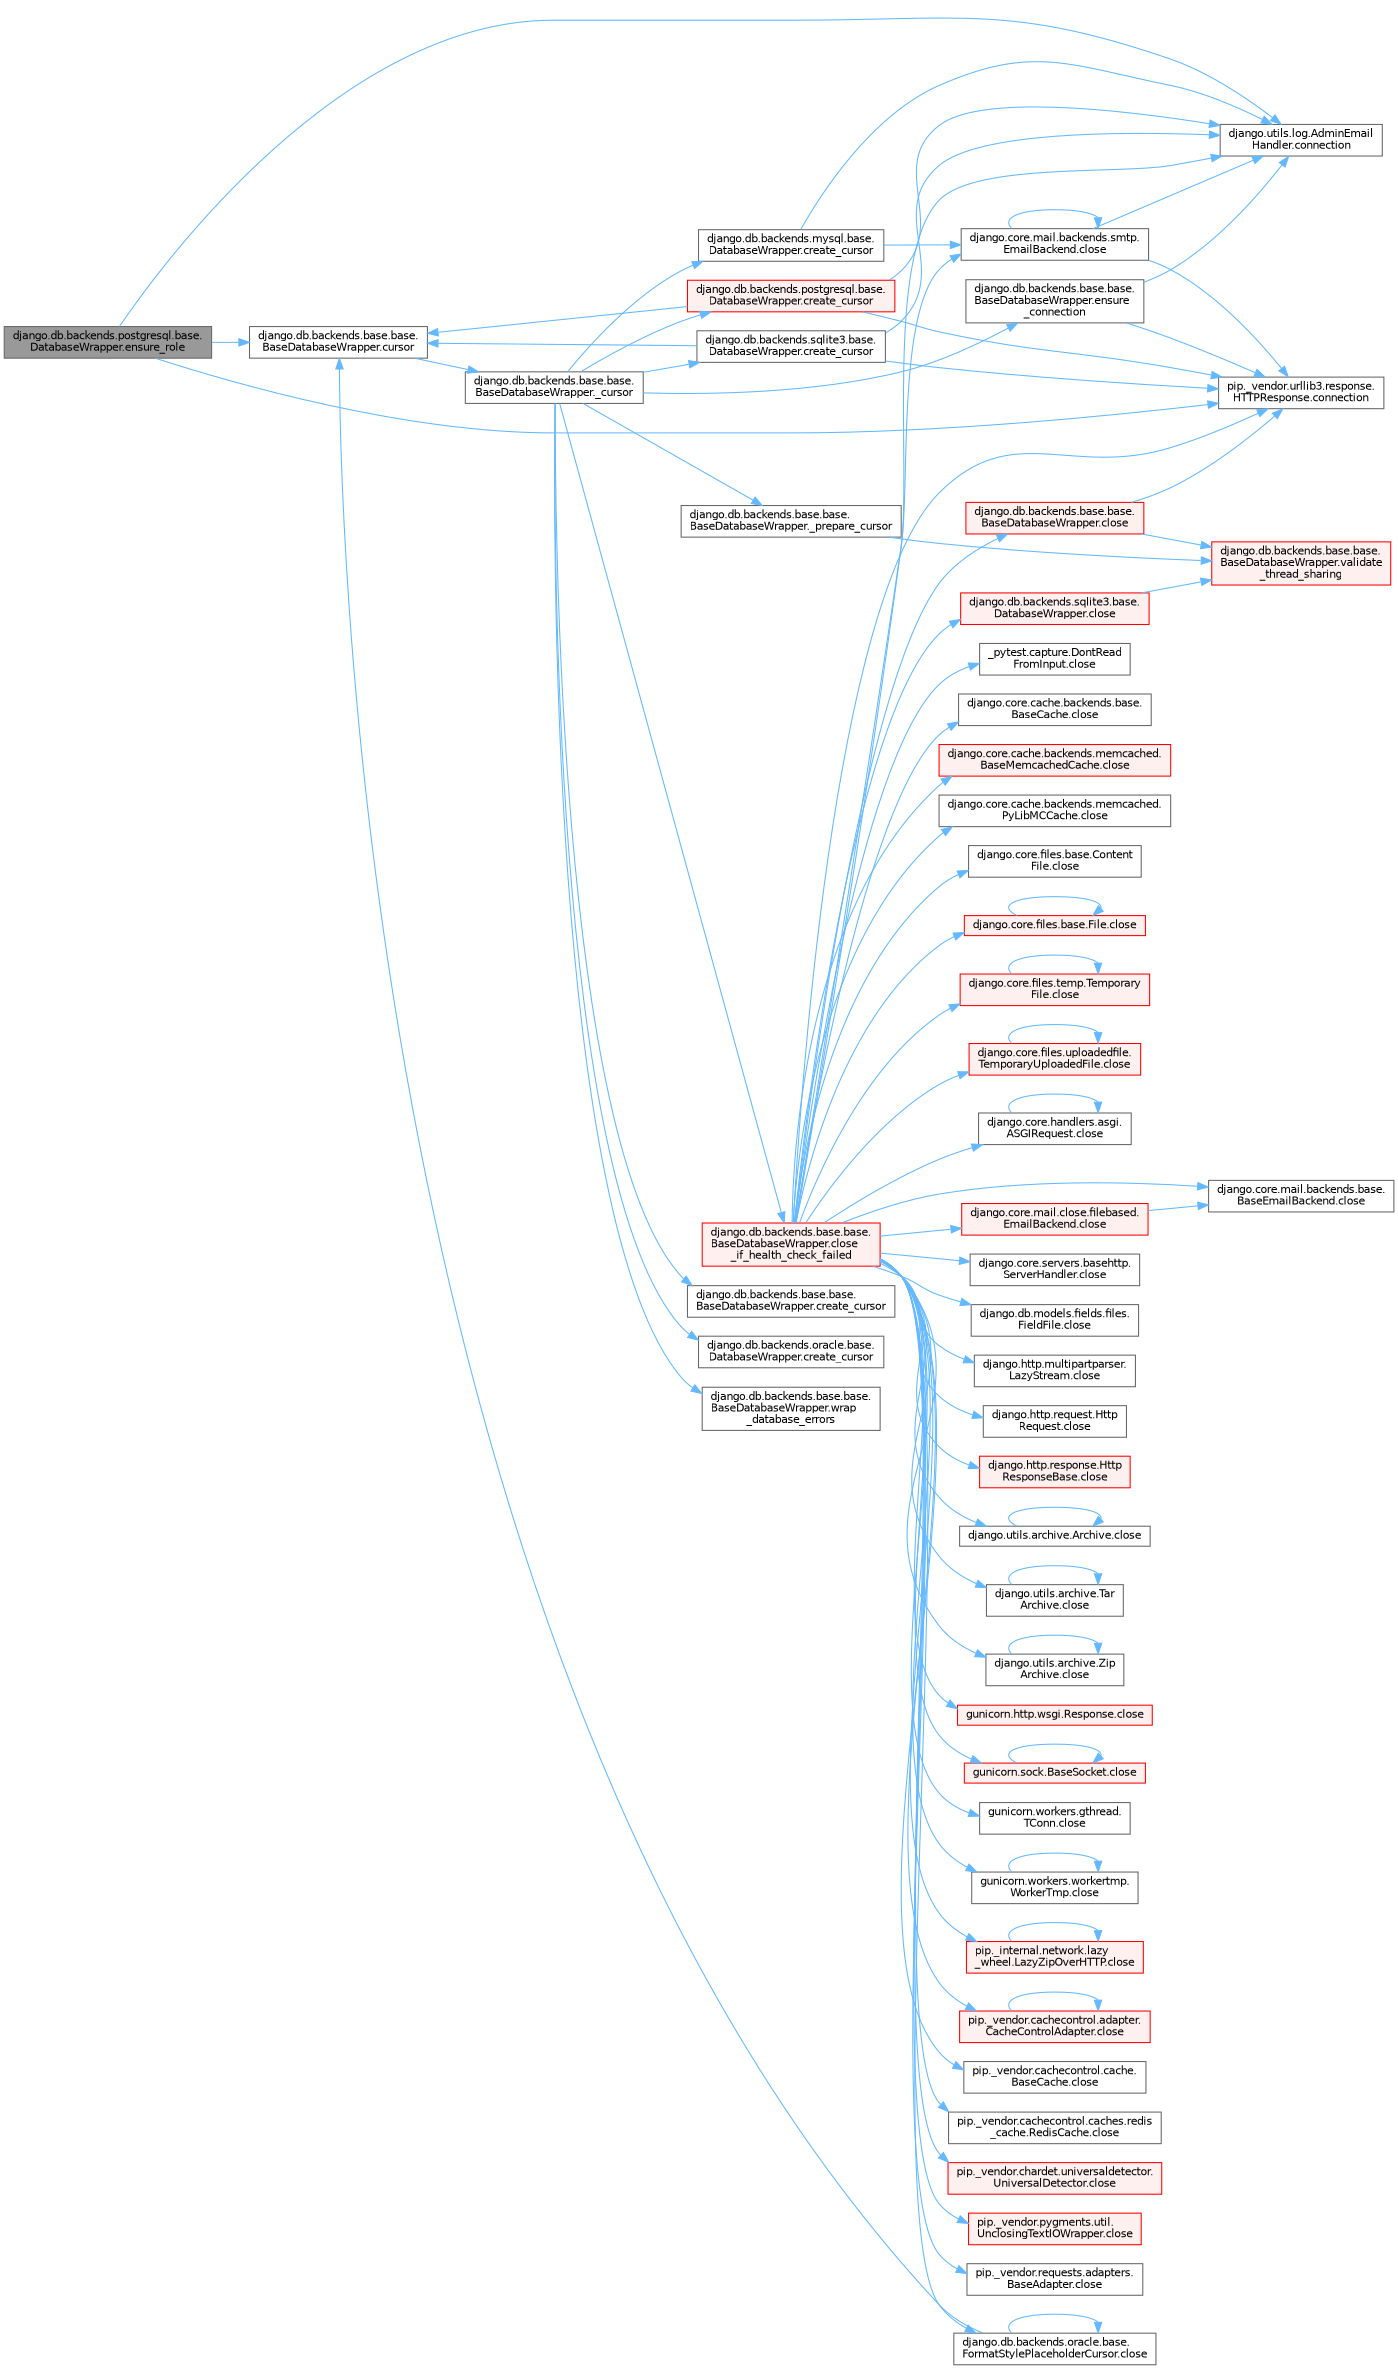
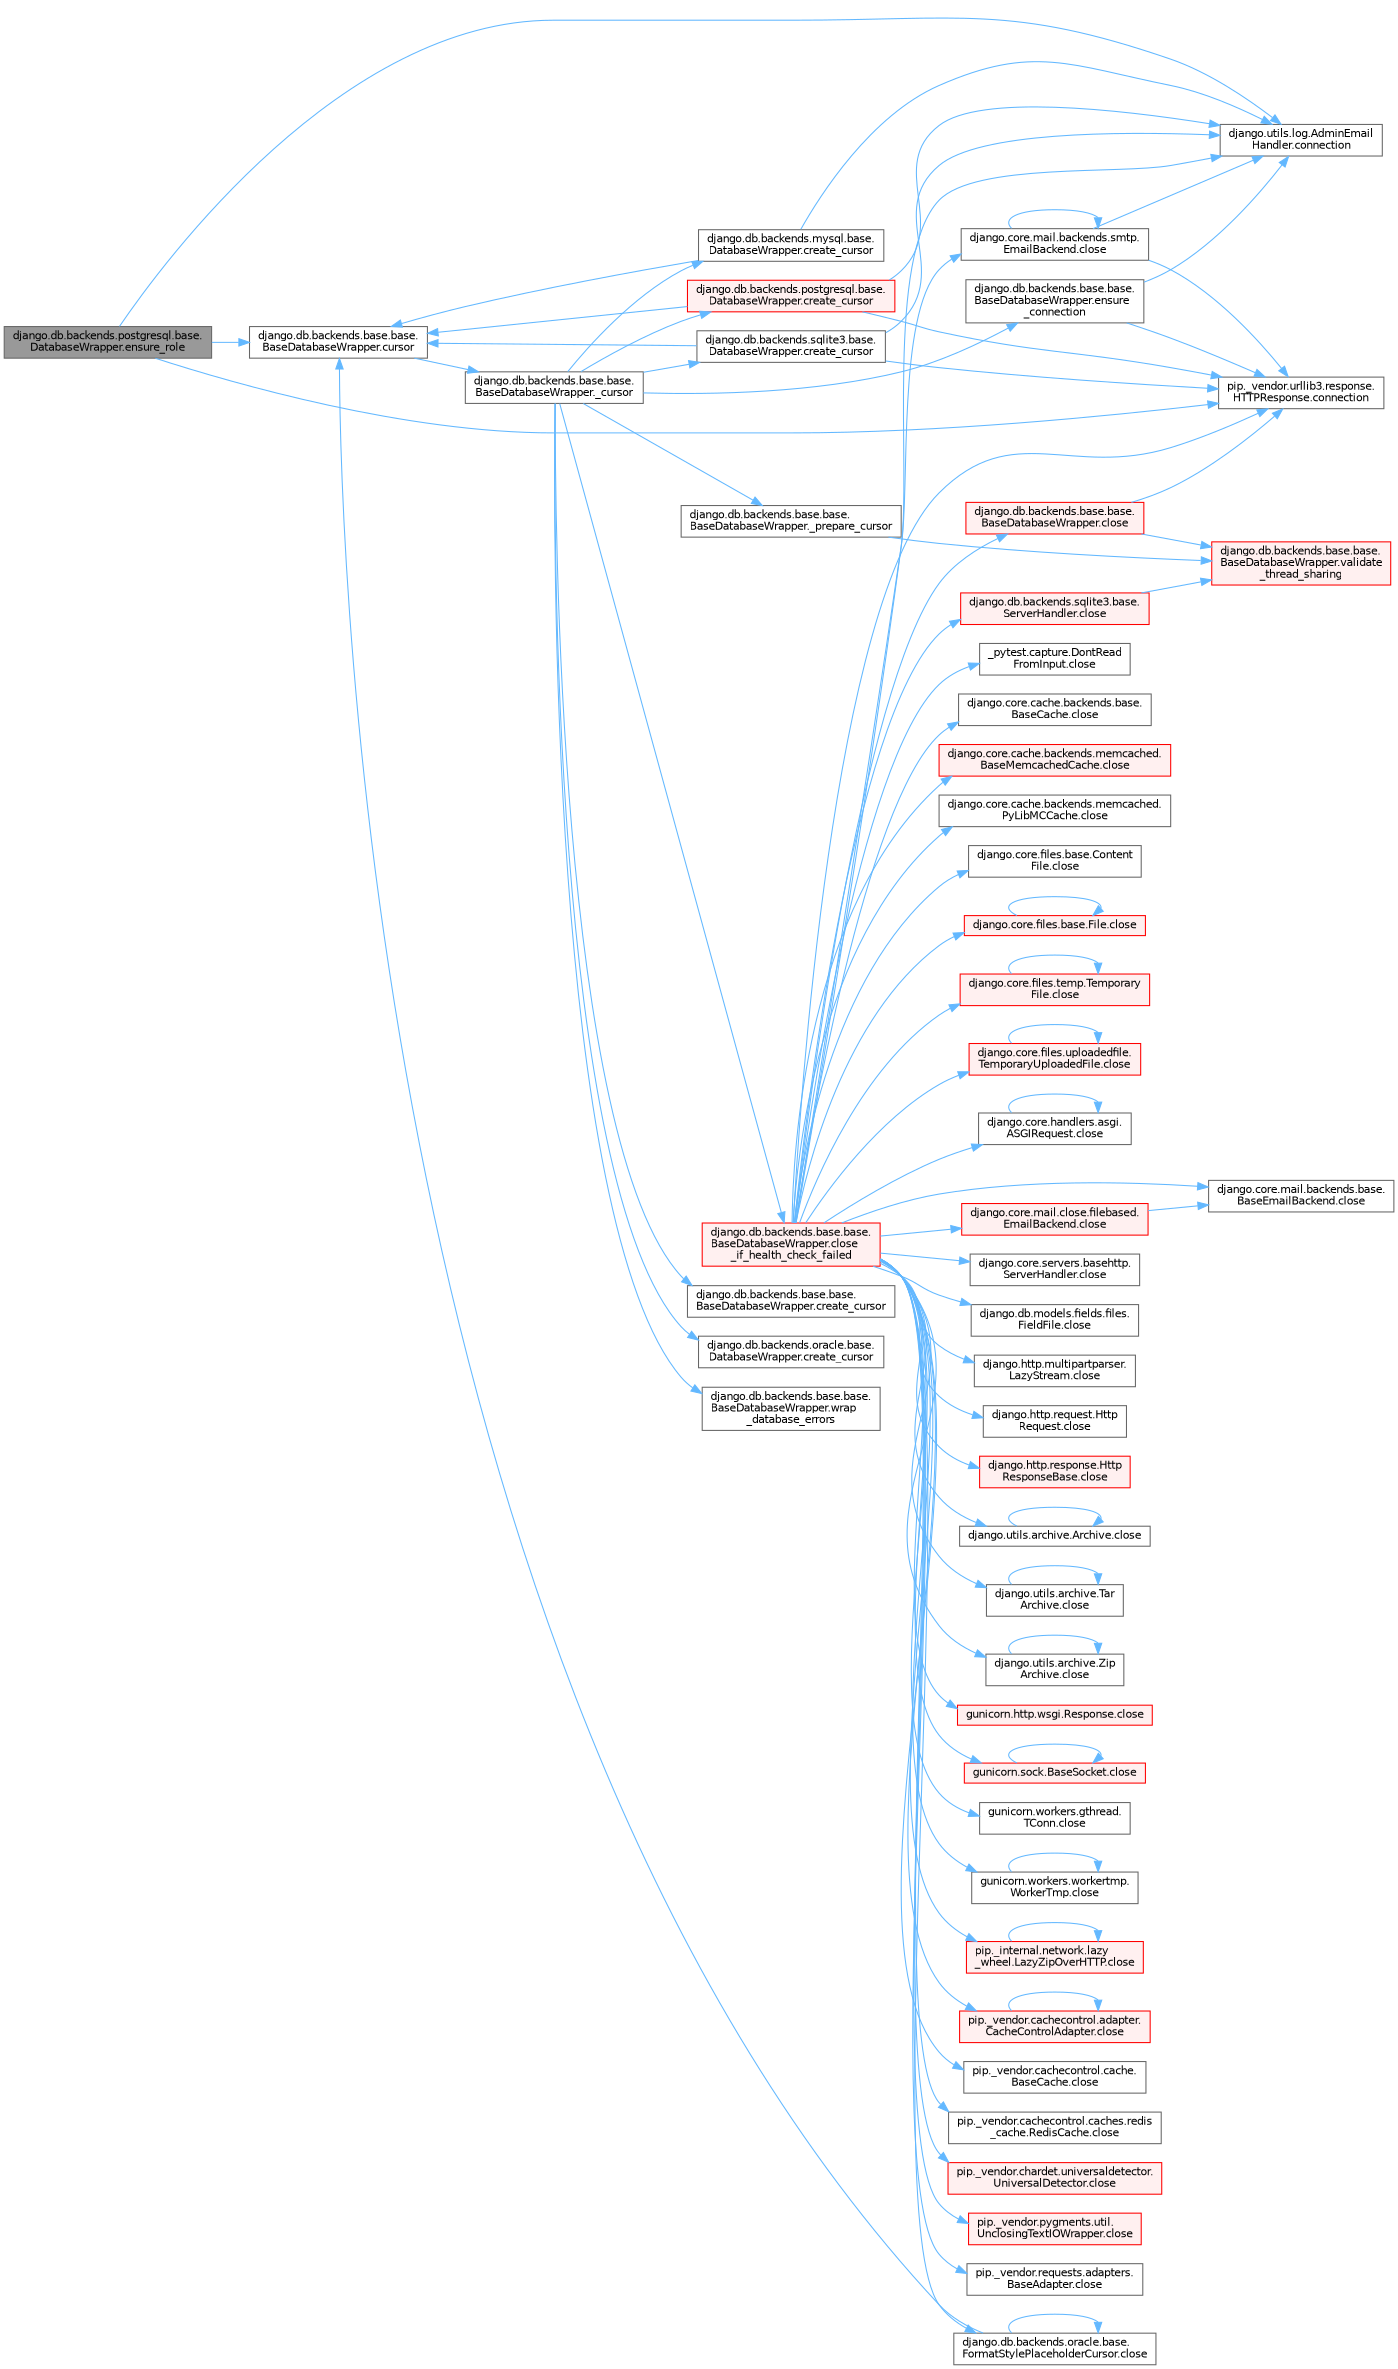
edge "django.db.backends.mysql.base. DatabaseWrapper.create_cursor" -> "django.core.mail.backends.smtp. EmailBackend.close": now "django.db.backends.mysql.base. DatabaseWrapper.create_cursor" -> "django.db.backends.base.base. BaseDatabaseWrapper.cursor"
node "django.db.backends.sqlite3.base. DatabaseWrapper.close": label "django.db.backends.sqlite3.base. DatabaseWrapper.close" -> "django.db.backends.sqlite3.base. ServerHandler.close"
